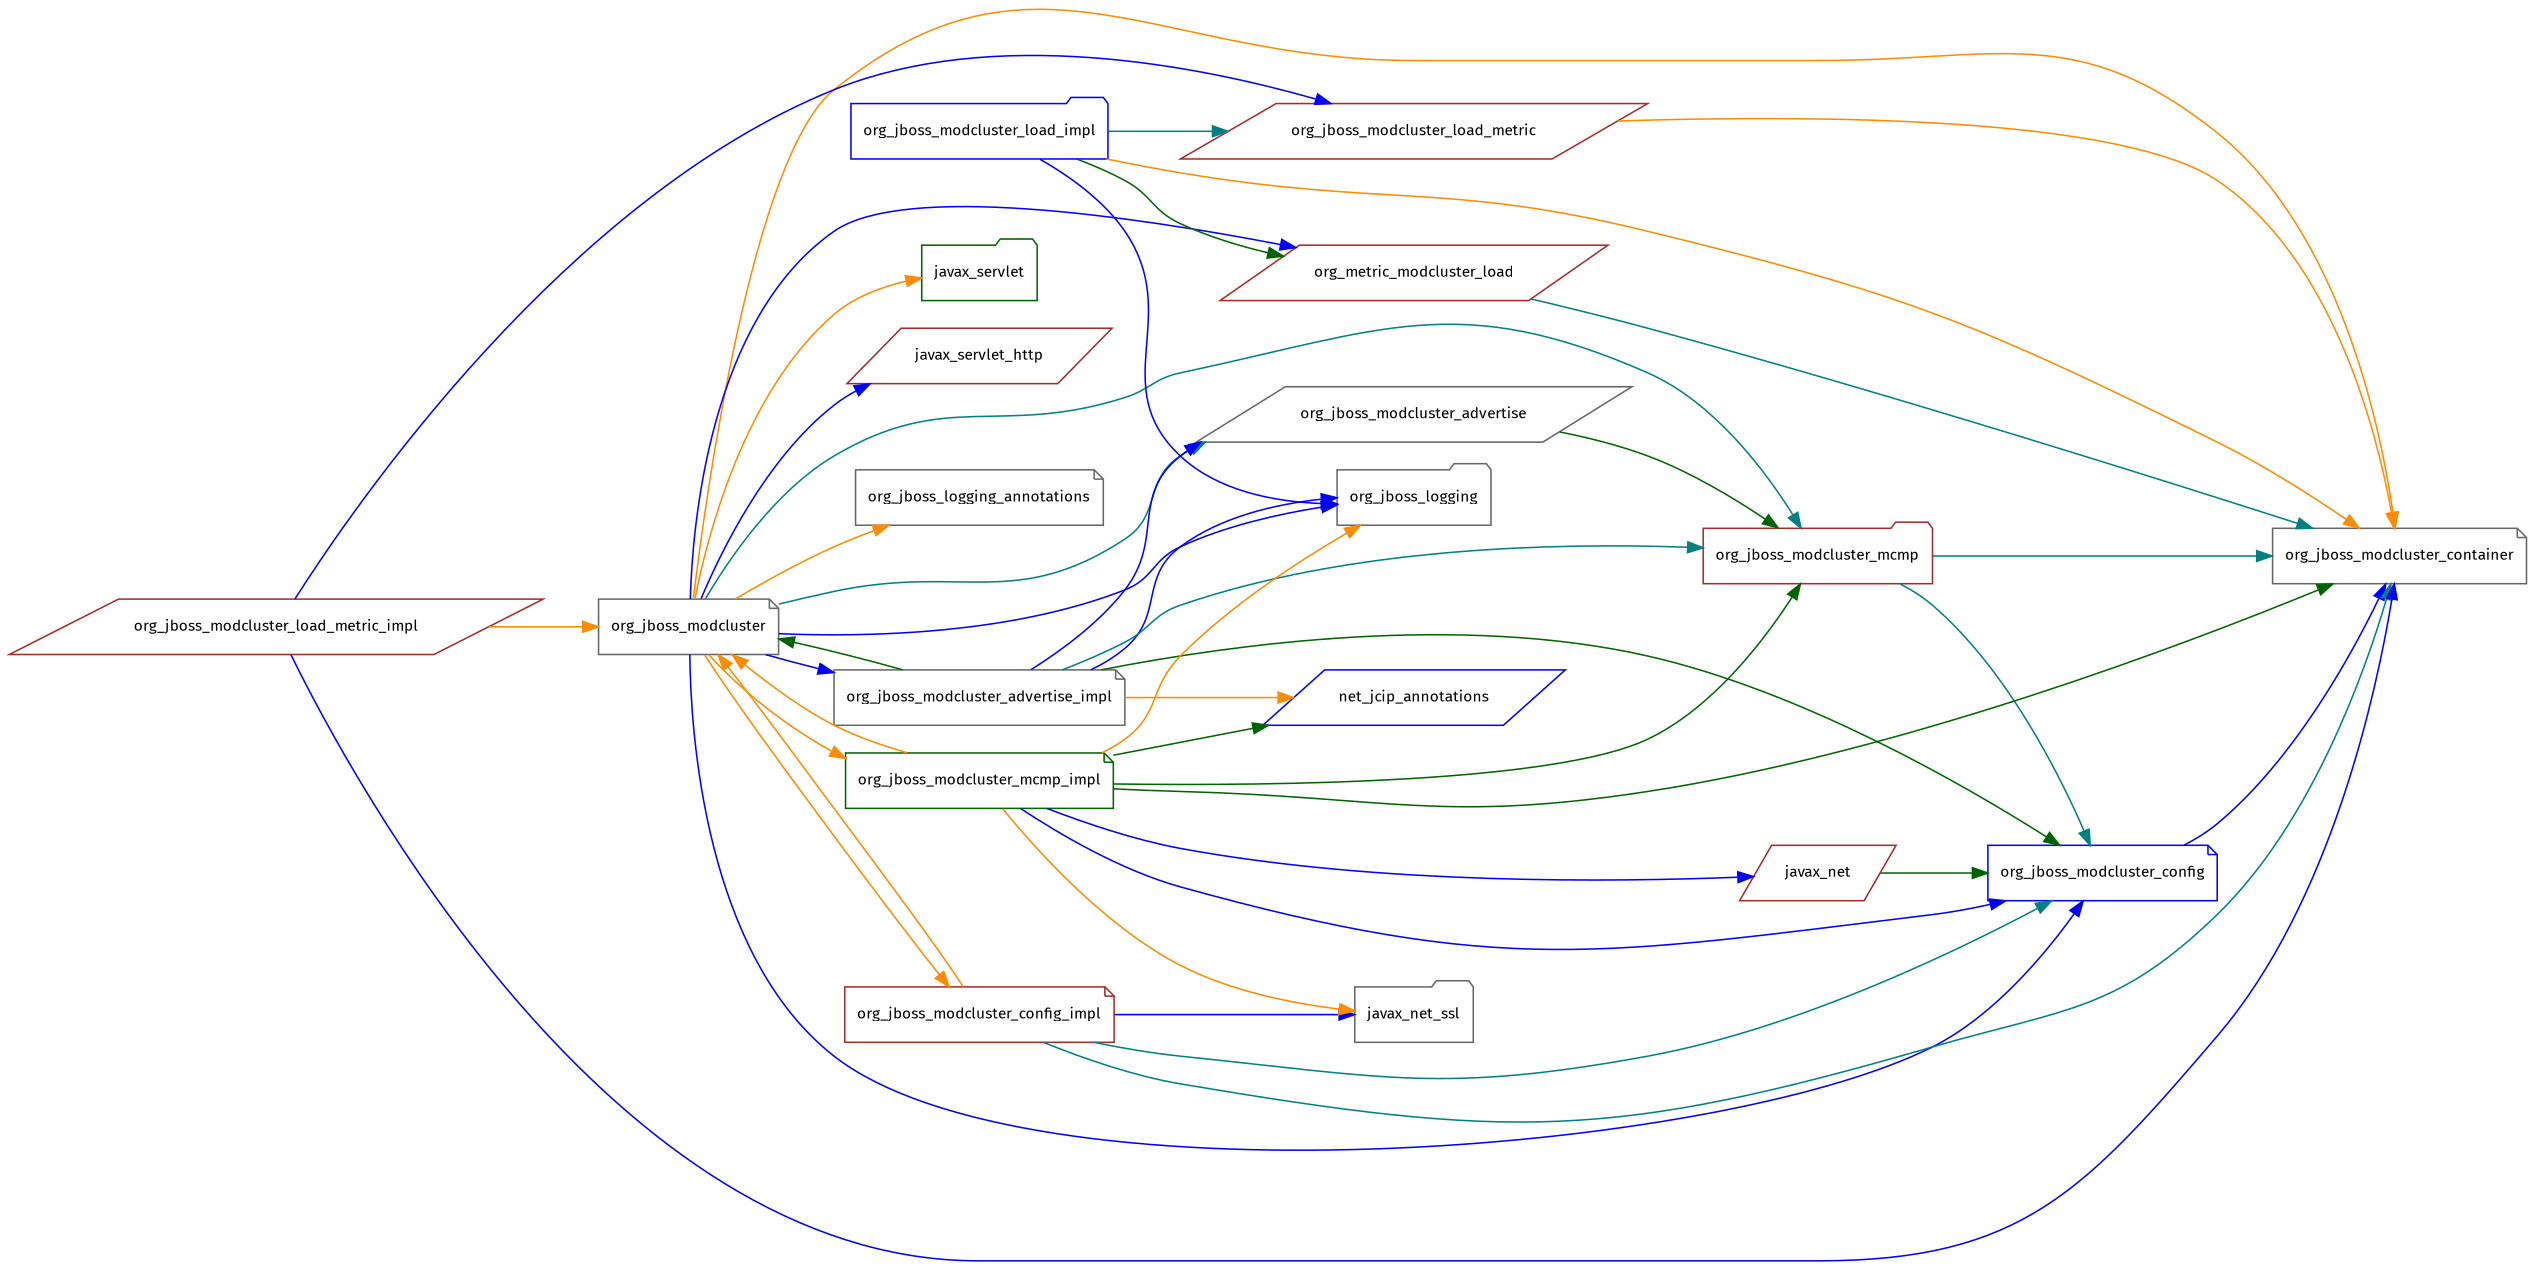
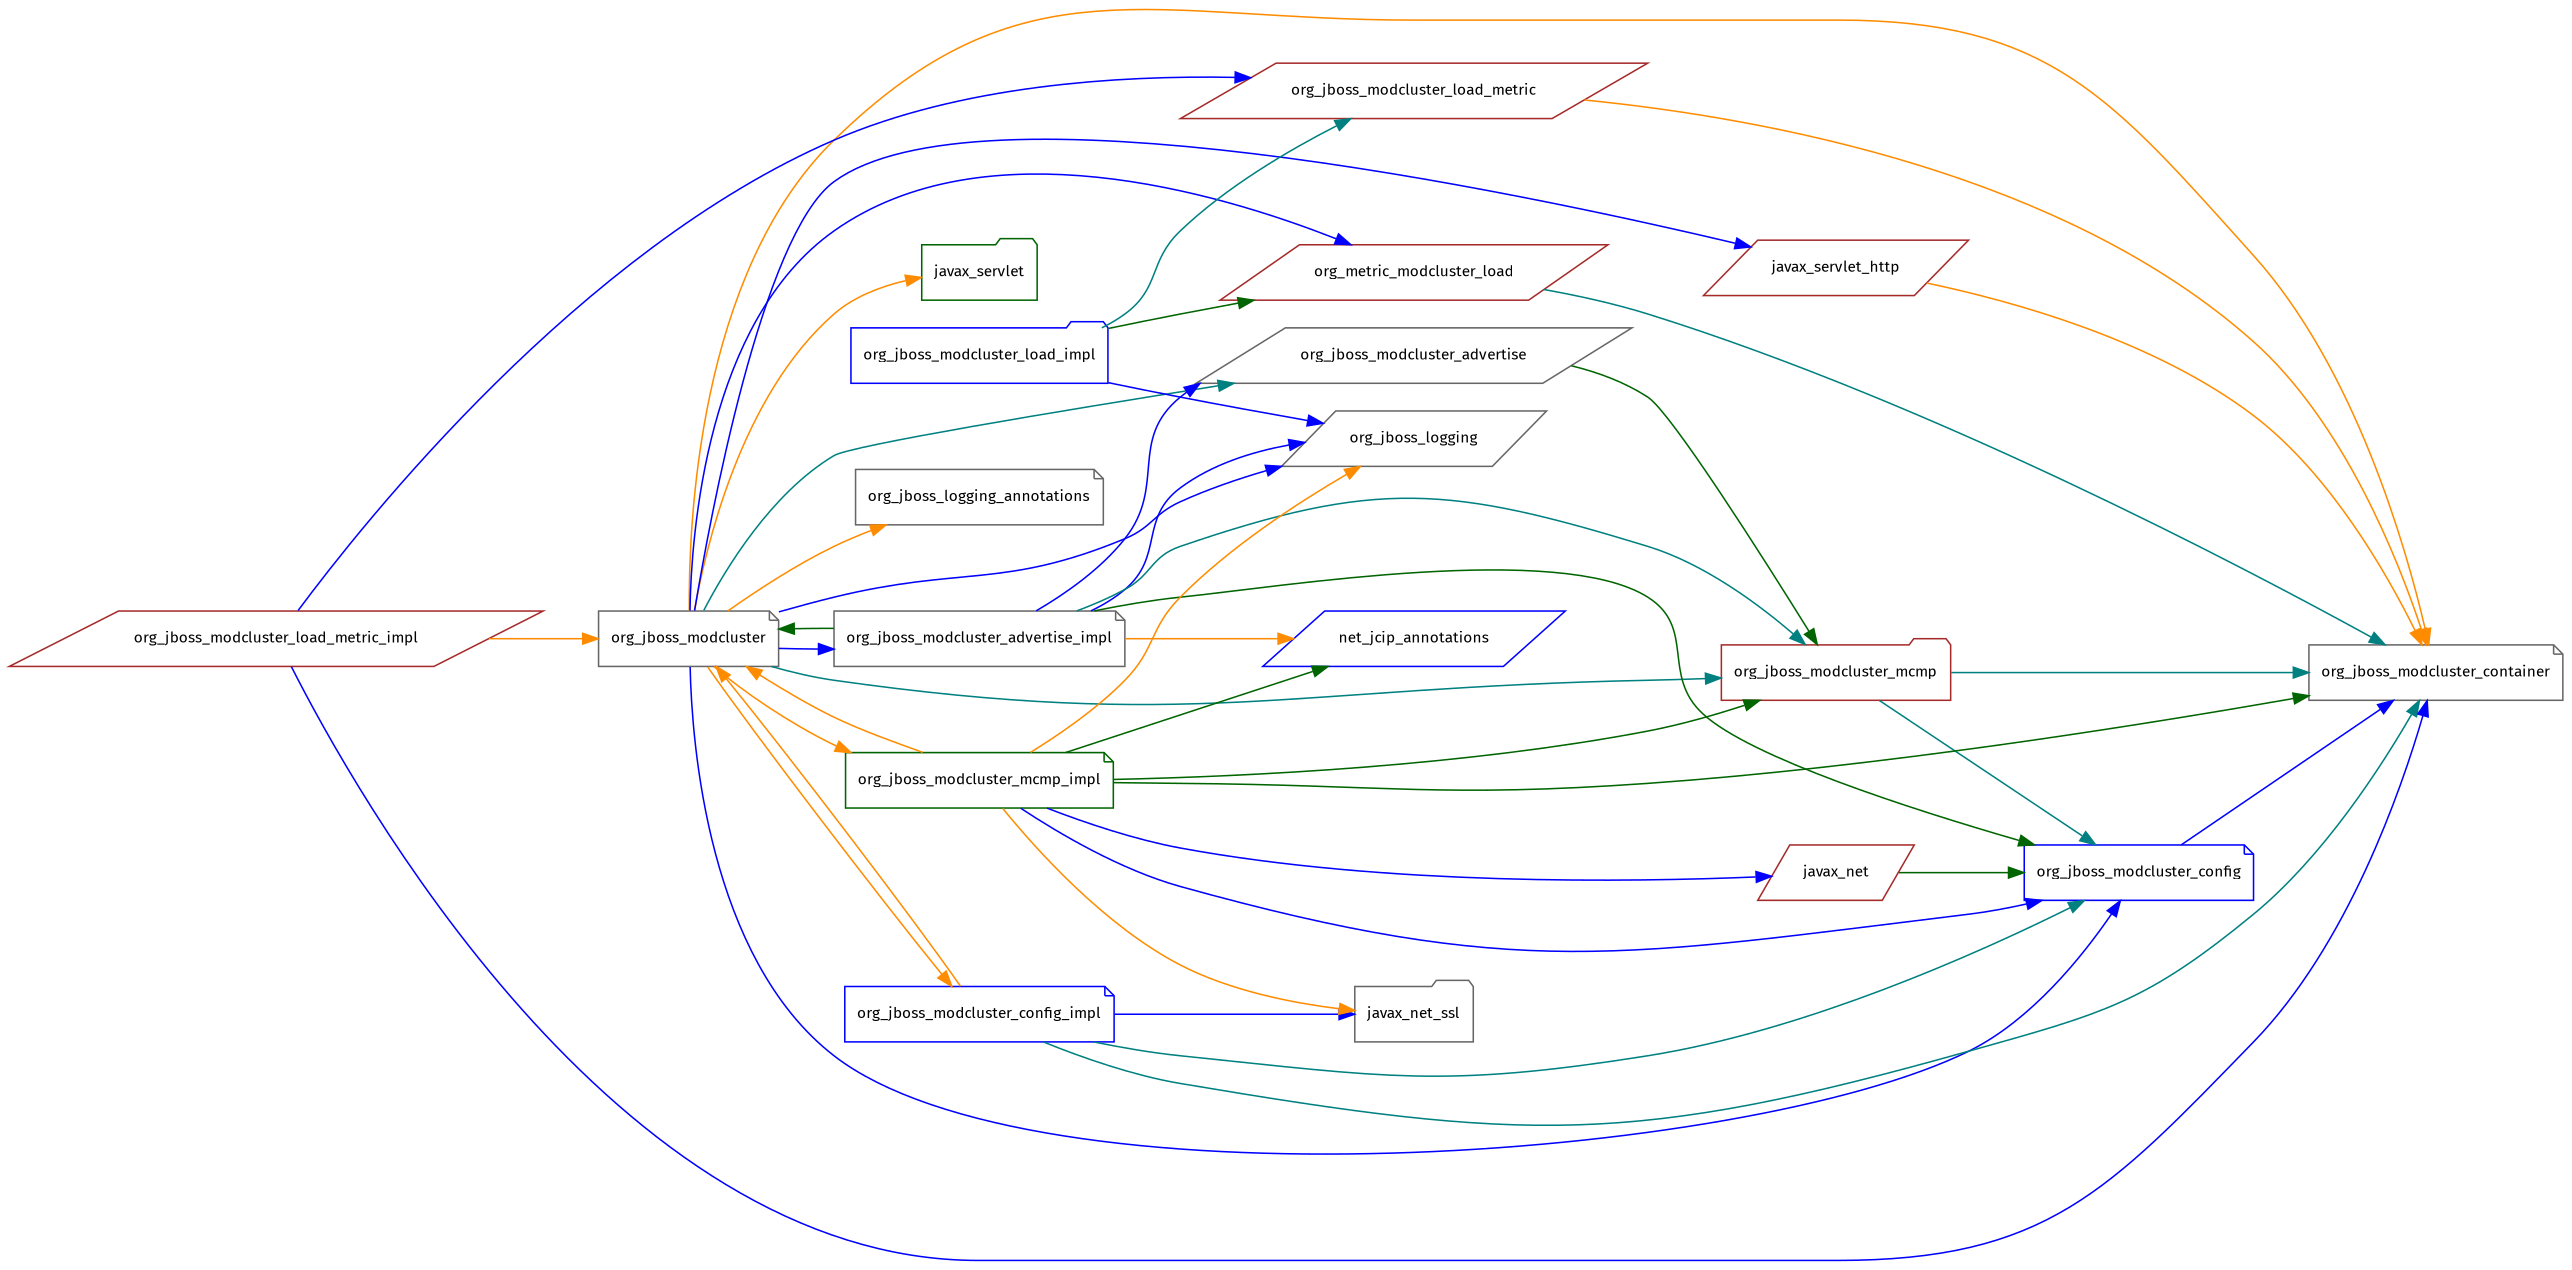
edge "org_jboss_modcluster_load_impl" -> "org_jboss_modcluster_container": now "javax_servlet_http" -> "org_jboss_modcluster_container"
node "org_jboss_logging": shape folder -> parallelogram
node "org_jboss_modcluster_config_impl": color brown -> blue
